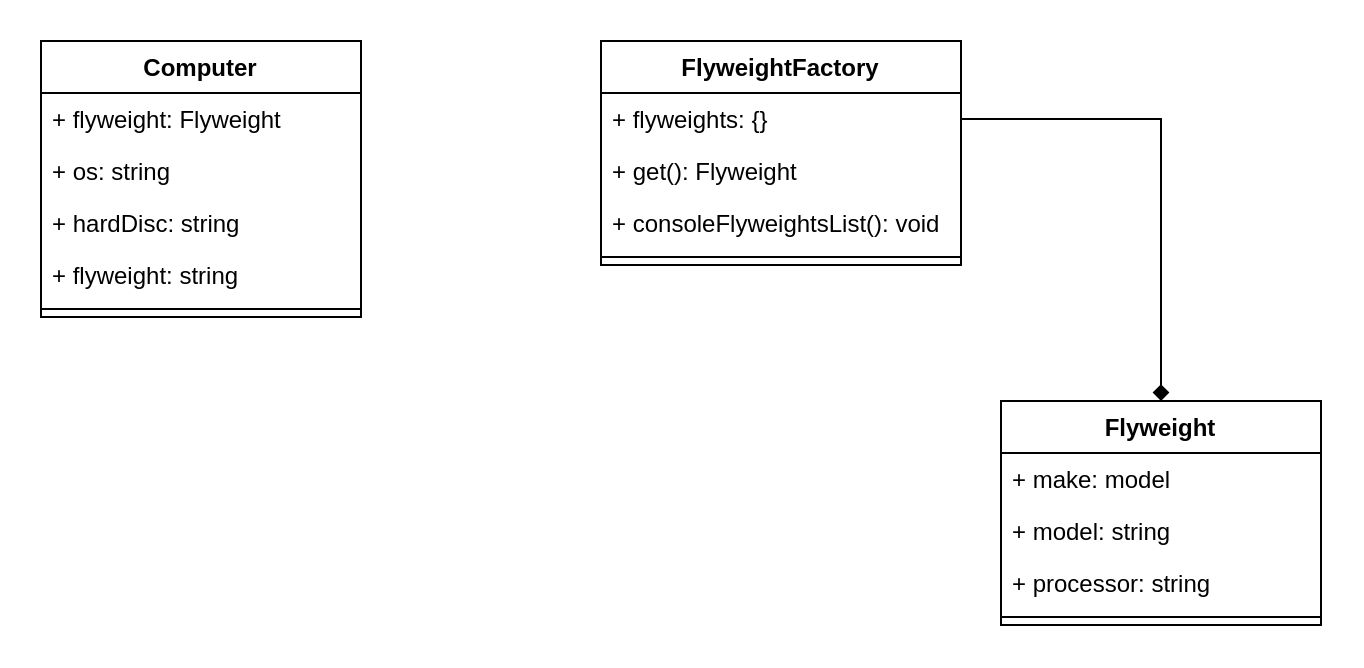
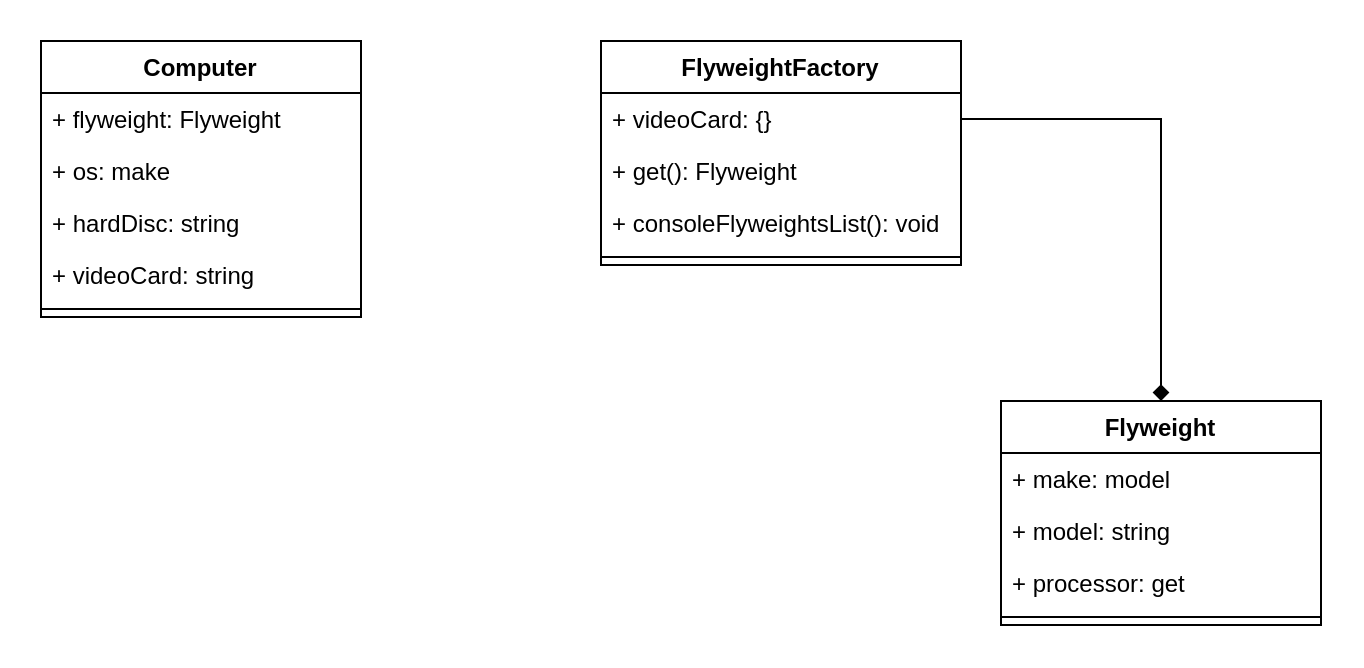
node "+ flyweights: {}": label "+ flyweights: {}" -> "+ videoCard: {}"
node "+ os: string": label "+ os: string" -> "+ os: make"
node "+ flyweight: string": label "+ flyweight: string" -> "+ videoCard: string"
node "+ processor: string": label "+ processor: string" -> "+ processor: get"
